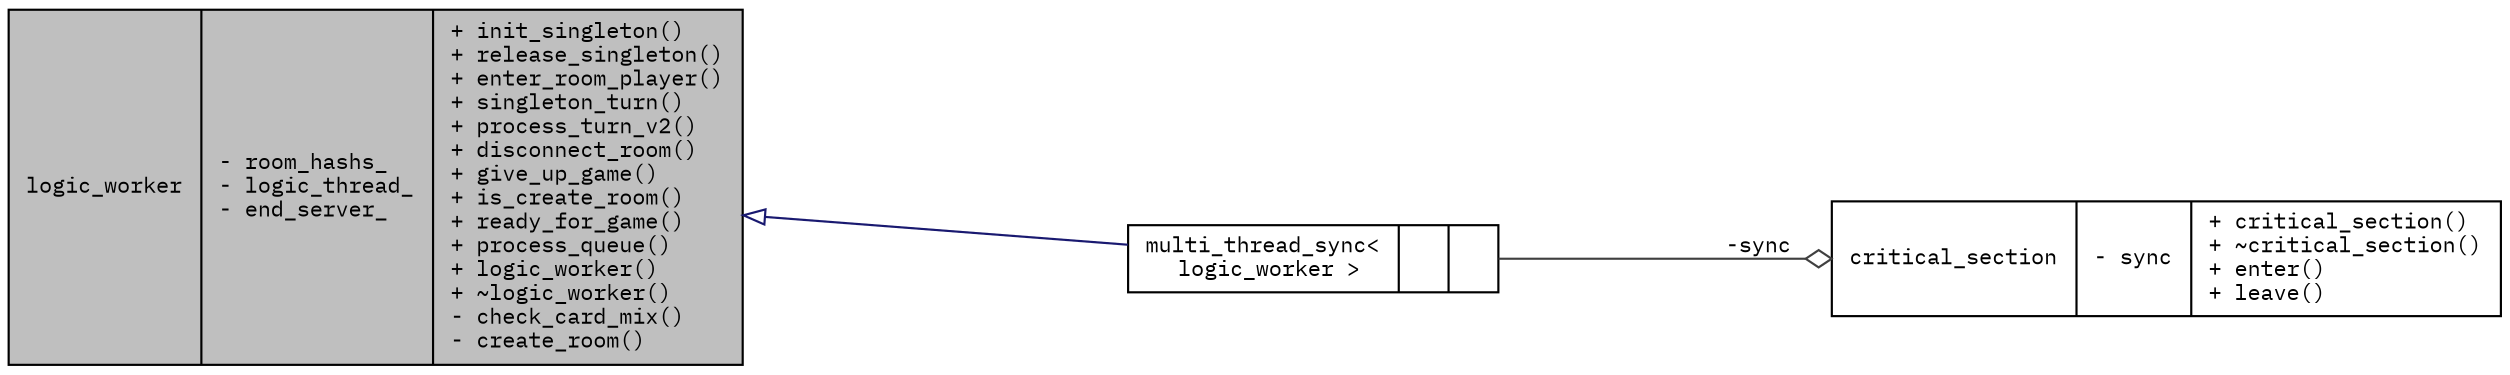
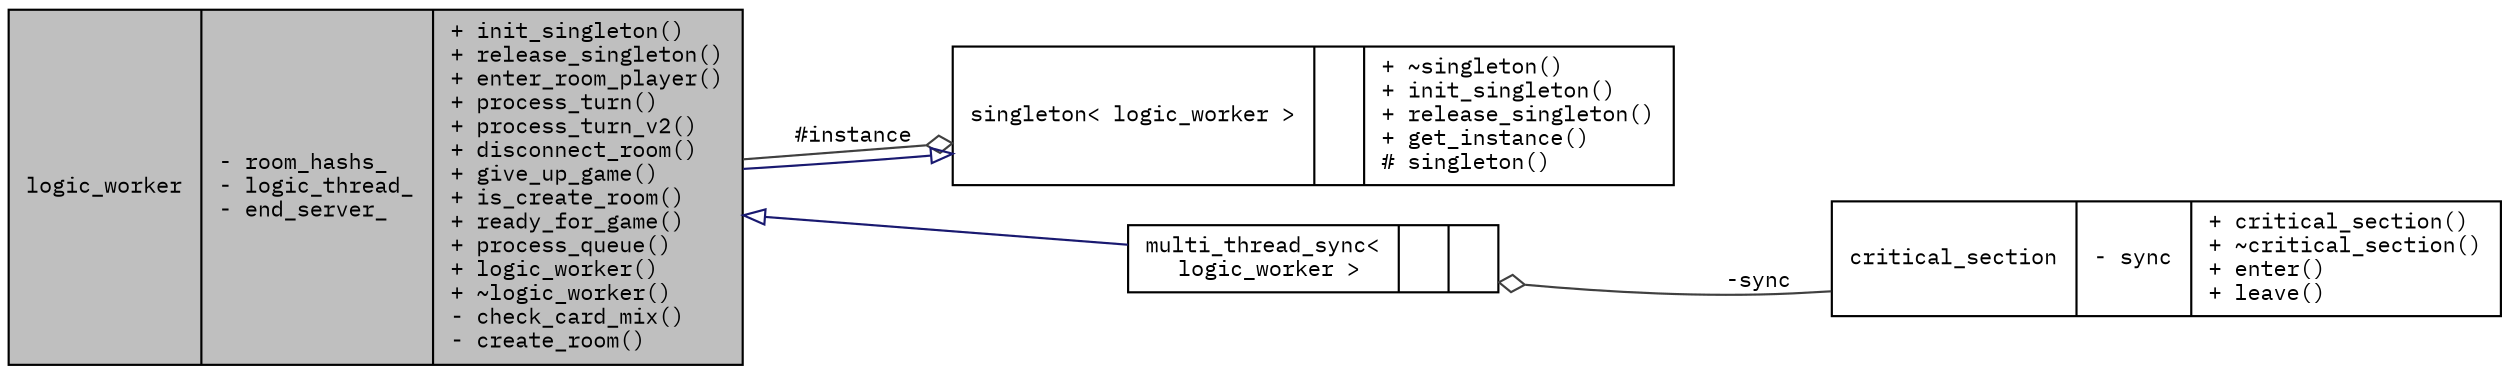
node "logic_worker": text "+ singleton_turn()" -> "+ process_turn()"
node "singleton< logic_worker >": added
edge "multi_thread_sync<" -> "critical_section": reversed
